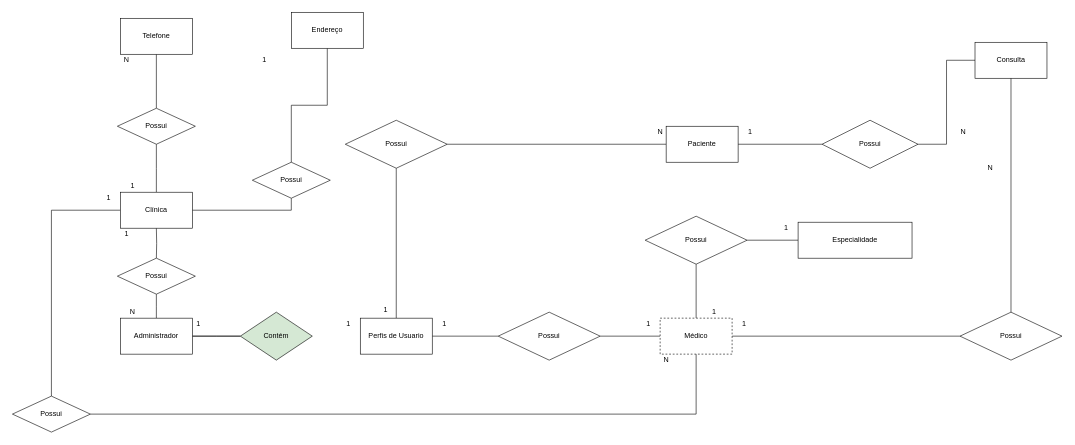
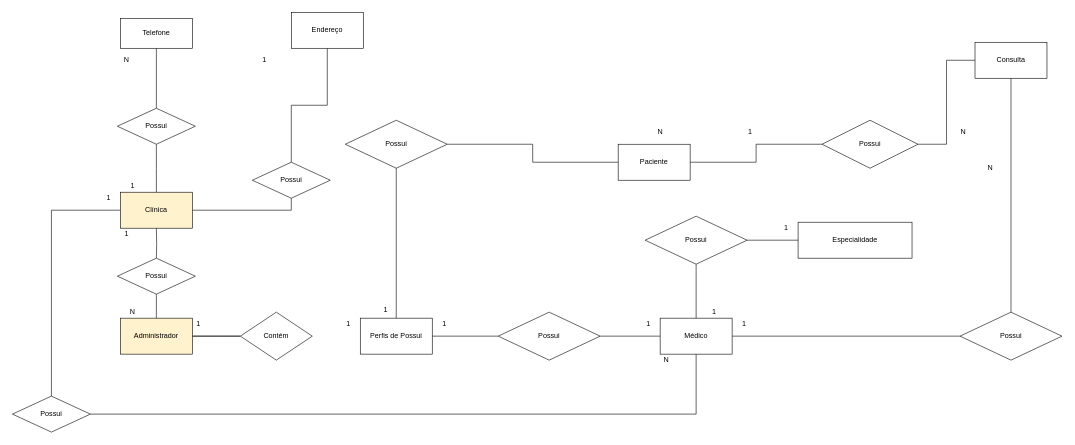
node "Telefone": size 72x36 -> 72x30
node "Paciente": moved (702, 144) -> (654, 162)
node "Clínica": fillcolor #ffffff -> #fff2cc
node "Administrador": fillcolor #ffffff -> #fff2cc
node "Contém": fillcolor #d5e8d4 -> #ffffff
node "Perfis de Usuario": label "Perfis de Usuario" -> "Perfis de Possui"
node "Médico": style dashed -> solid
